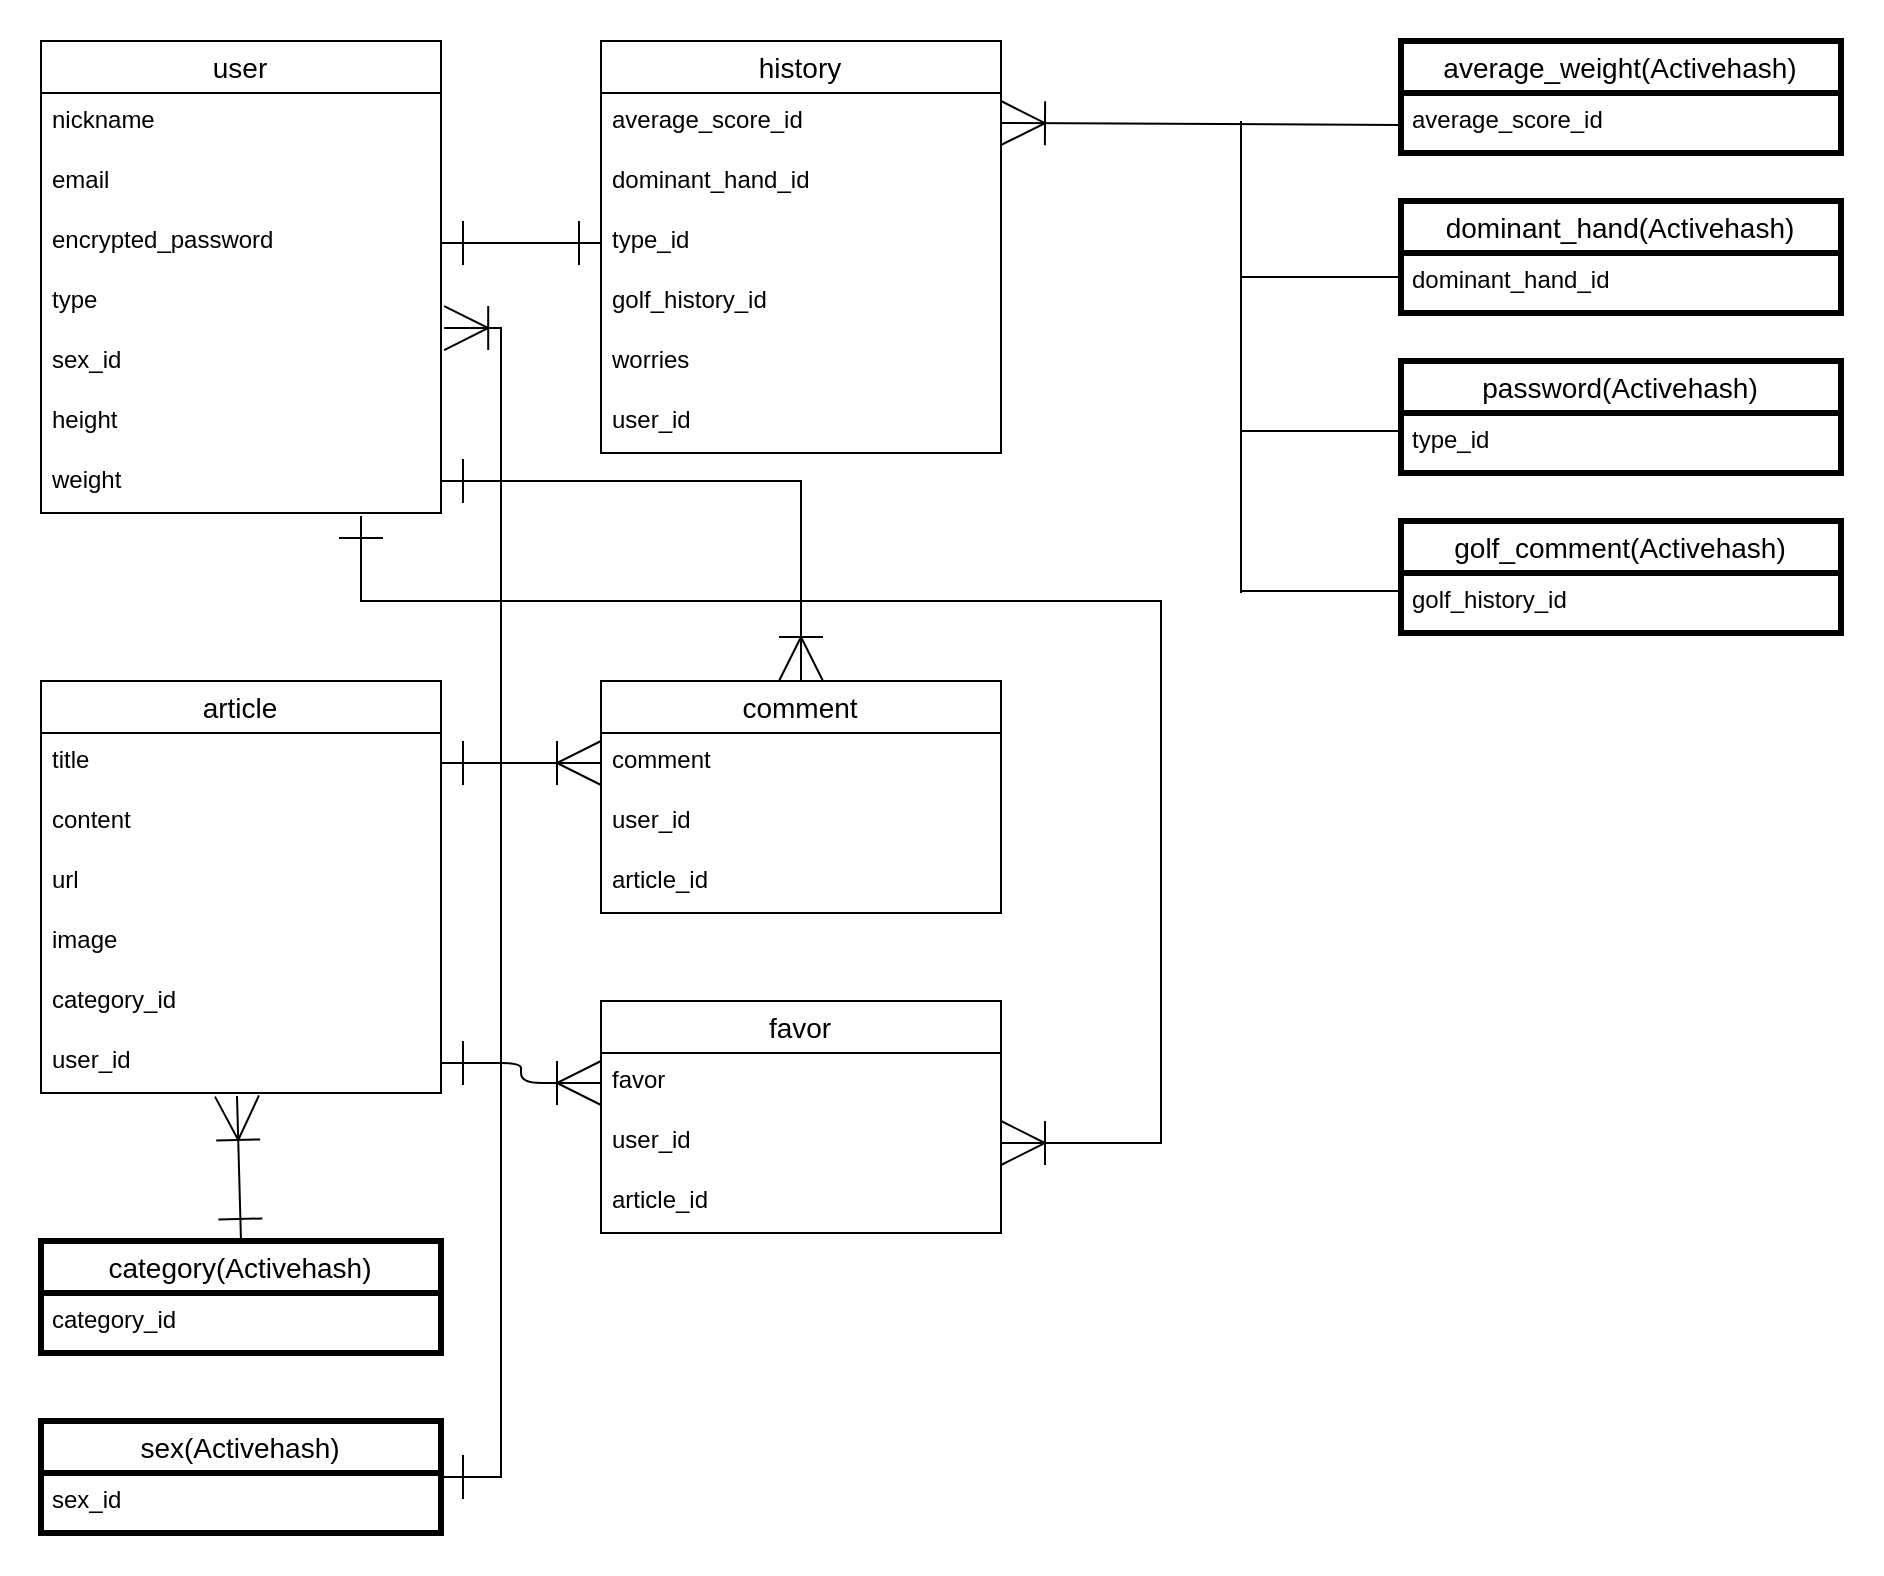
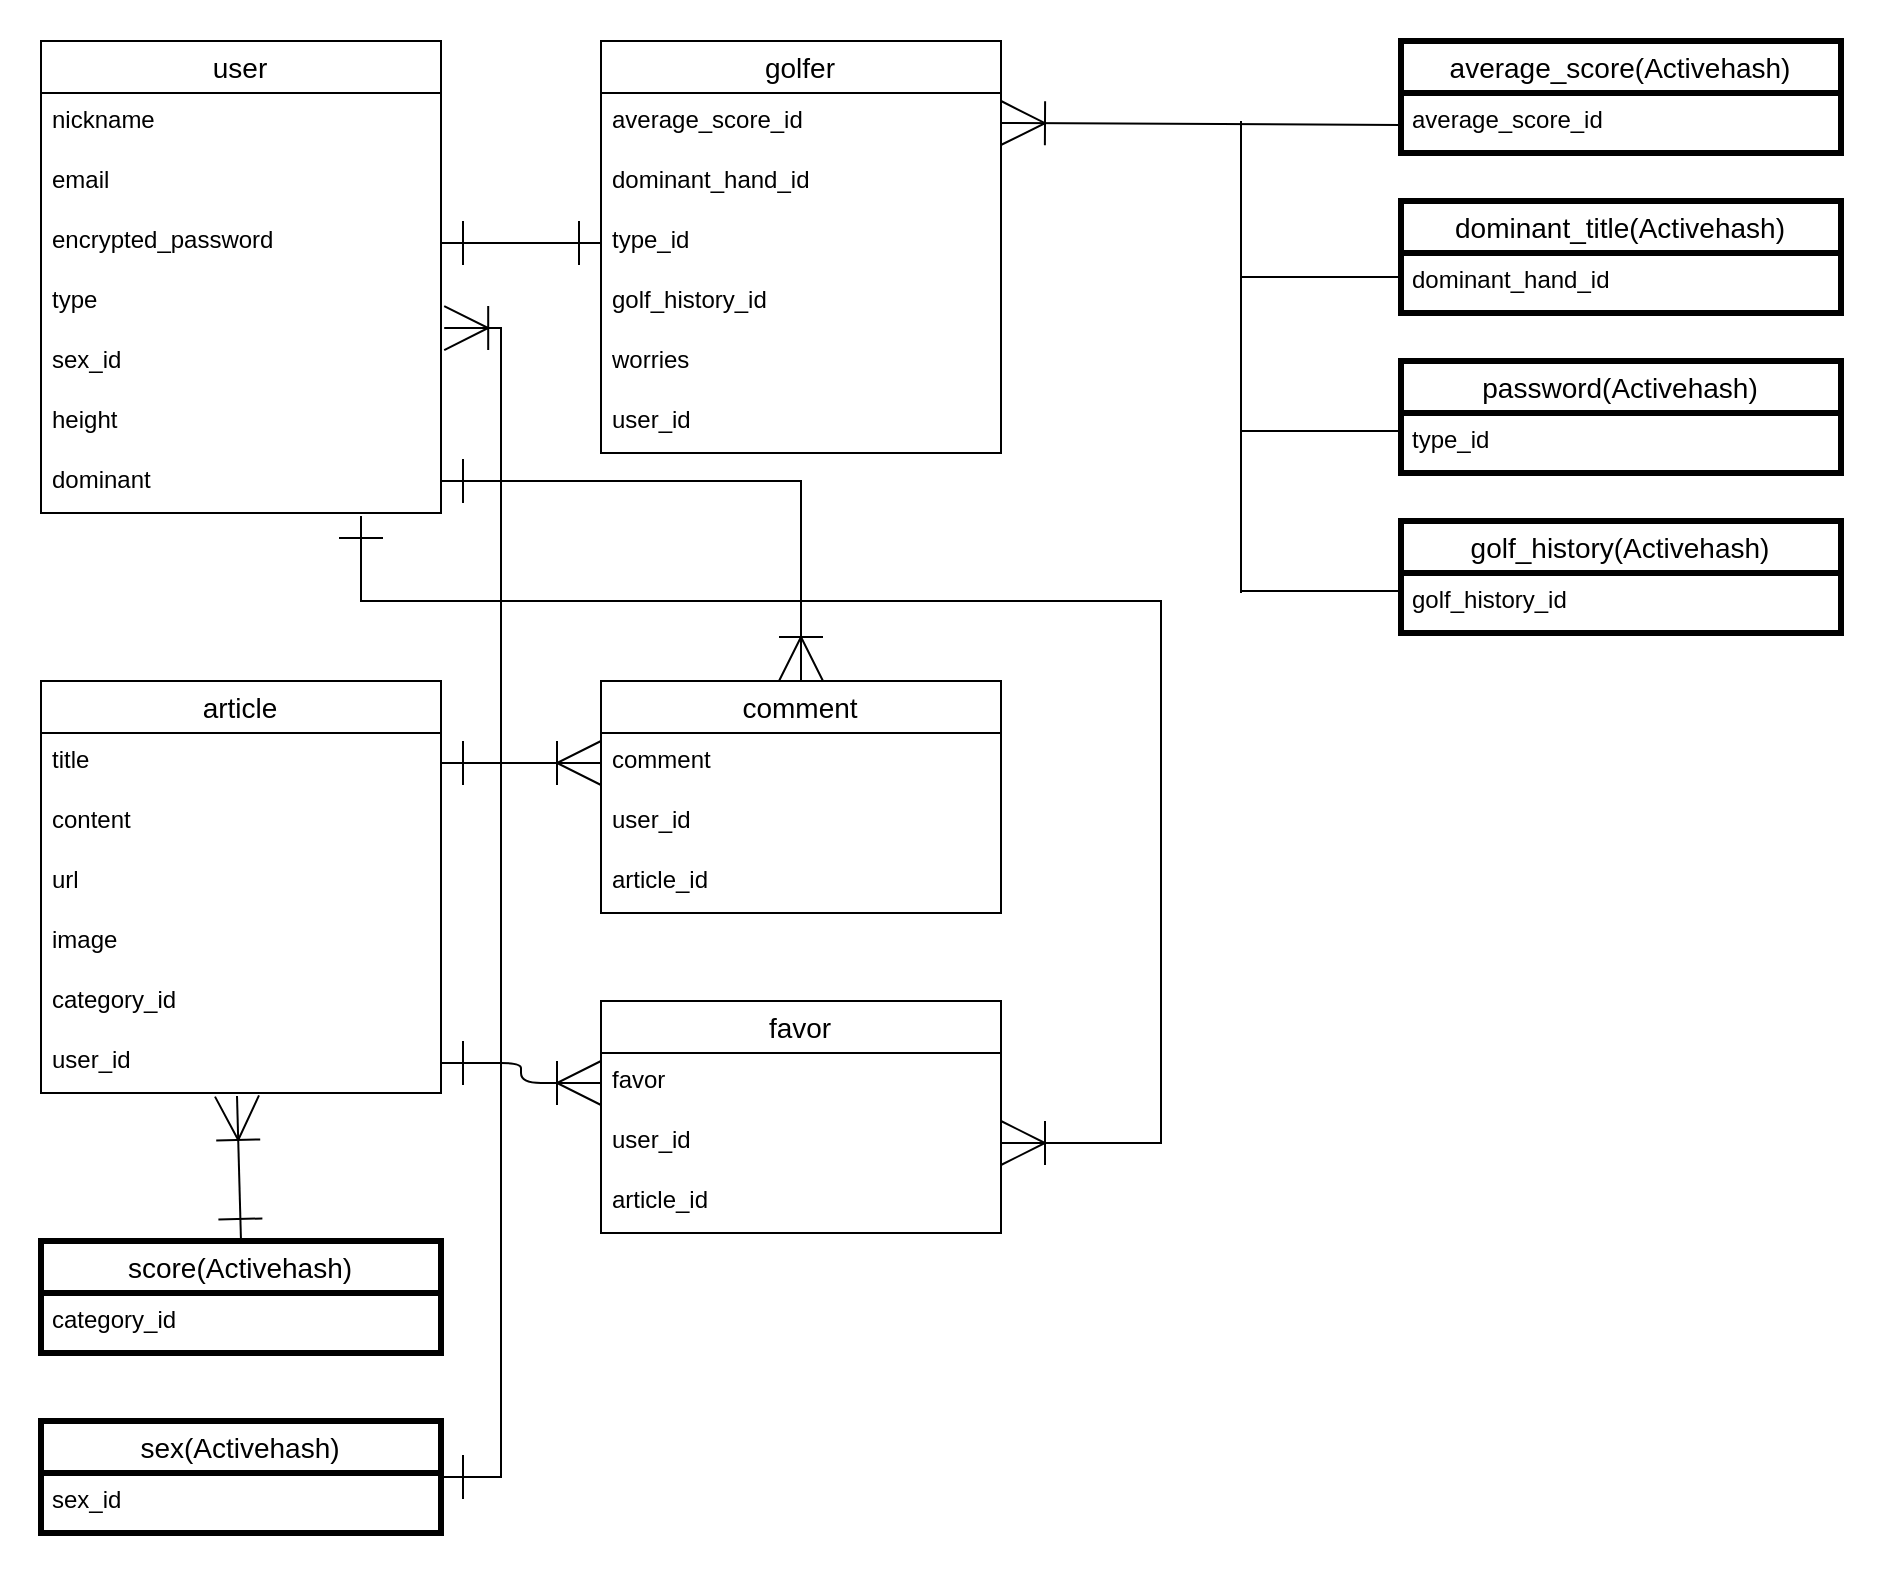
node "history": label "history" -> "golfer"
node "average_weight(Activehash)": label "average_weight(Activehash)" -> "average_score(Activehash)"
node "dominant_hand(Activehash)": label "dominant_hand(Activehash)" -> "dominant_title(Activehash)"
node "weight": label "weight" -> "dominant"
node "golf_comment(Activehash)": label "golf_comment(Activehash)" -> "golf_history(Activehash)"
node "category(Activehash)": label "category(Activehash)" -> "score(Activehash)"
